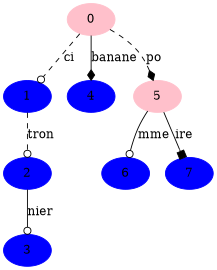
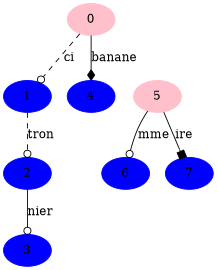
edge "0" -> "5": removed, label "po"
